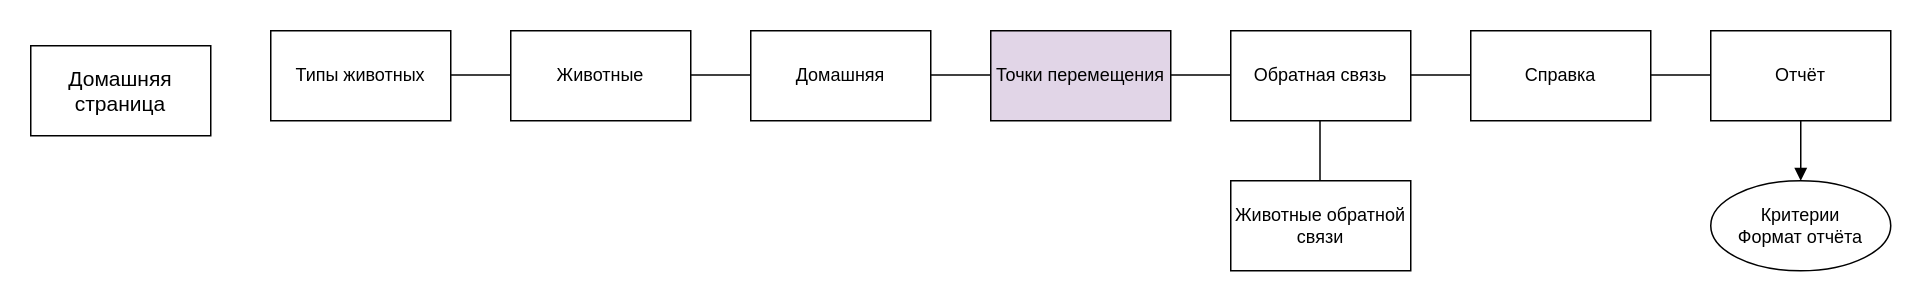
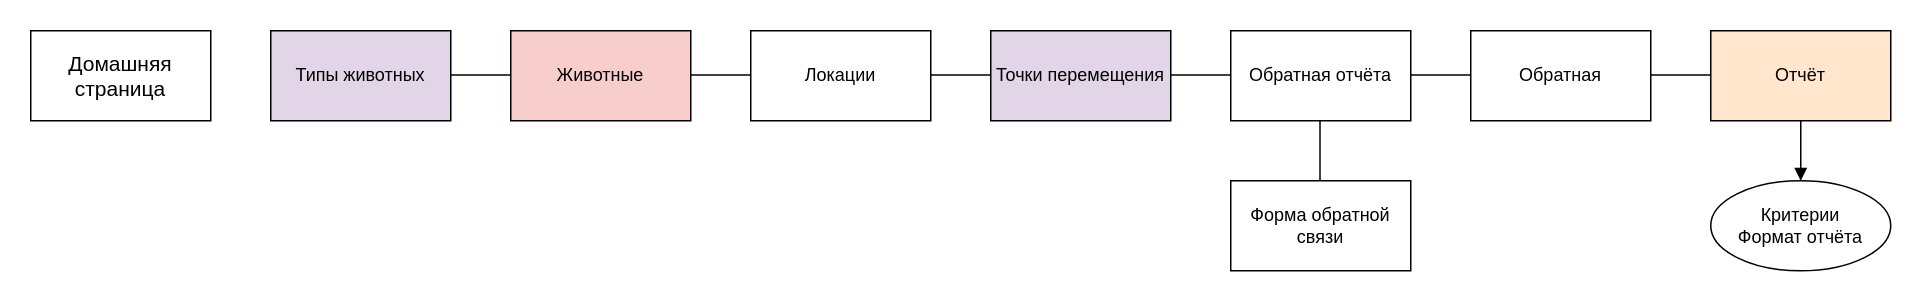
node "Типы животных": fillcolor #ffffff -> #e1d5e7
node "Животные": fillcolor #ffffff -> #f8cecc
node "Домашняя": label "Домашняя" -> "Локации"
node "Обратная связь": label "Обратная связь" -> "Обратная отчёта"
node "Справка": label "Справка" -> "Обратная"
node "Отчёт": fillcolor #ffffff -> #ffe6cc
node "Домашняя страница": moved (121, 91) -> (121, 76)
node "Животные обратной связи": label "Животные обратной связи" -> "Форма обратной связи"
